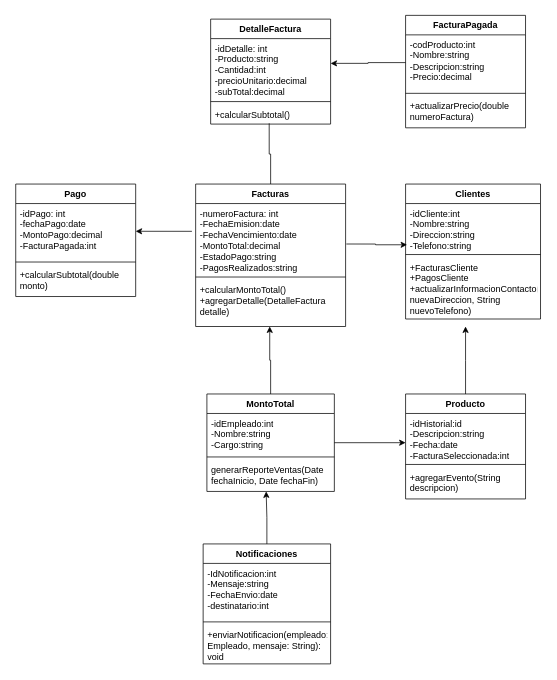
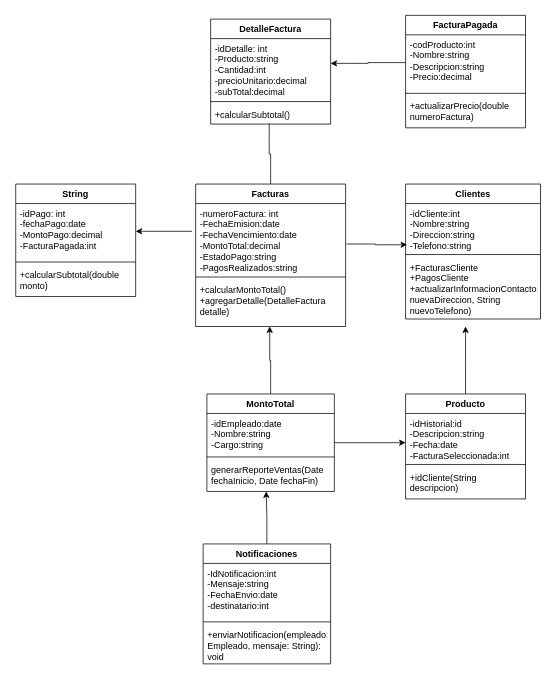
node "Pago": label "Pago" -> "String"
node "-idEmpleado:int -Nombre:string -Cargo:string": label "-idEmpleado:int -Nombre:string -Cargo:string" -> "-idEmpleado:date -Nombre:string -Cargo:string"
node "+agregarEvento(String descripcion)": label "+agregarEvento(String descripcion)" -> "+idCliente(String descripcion)"
